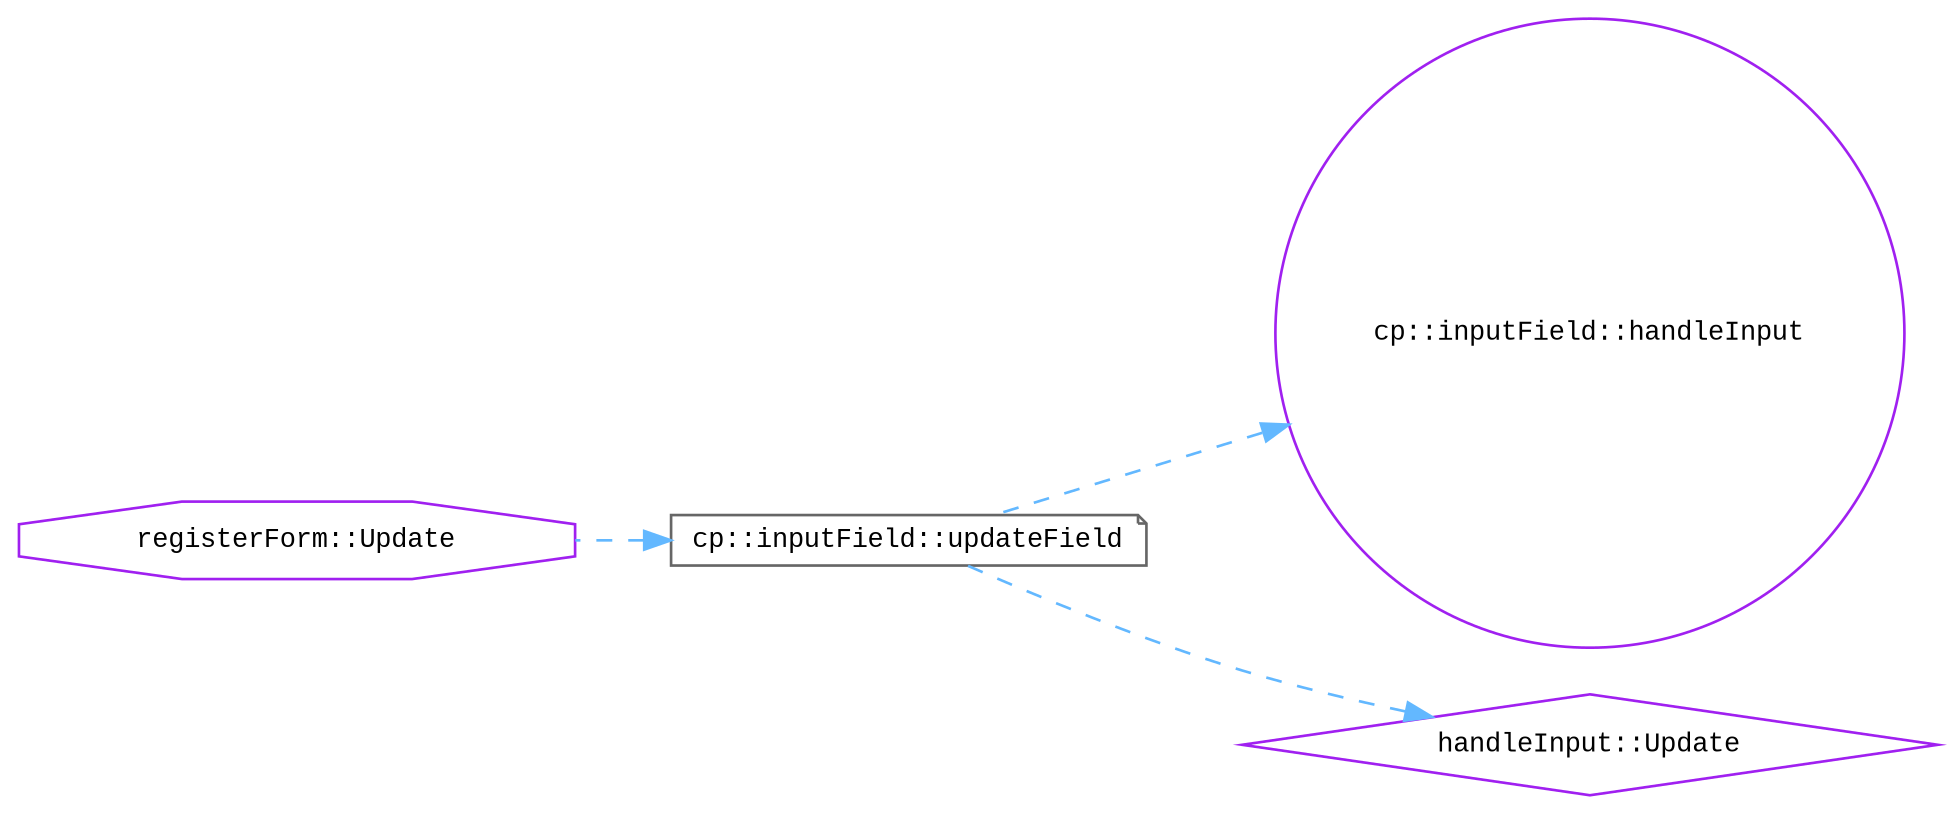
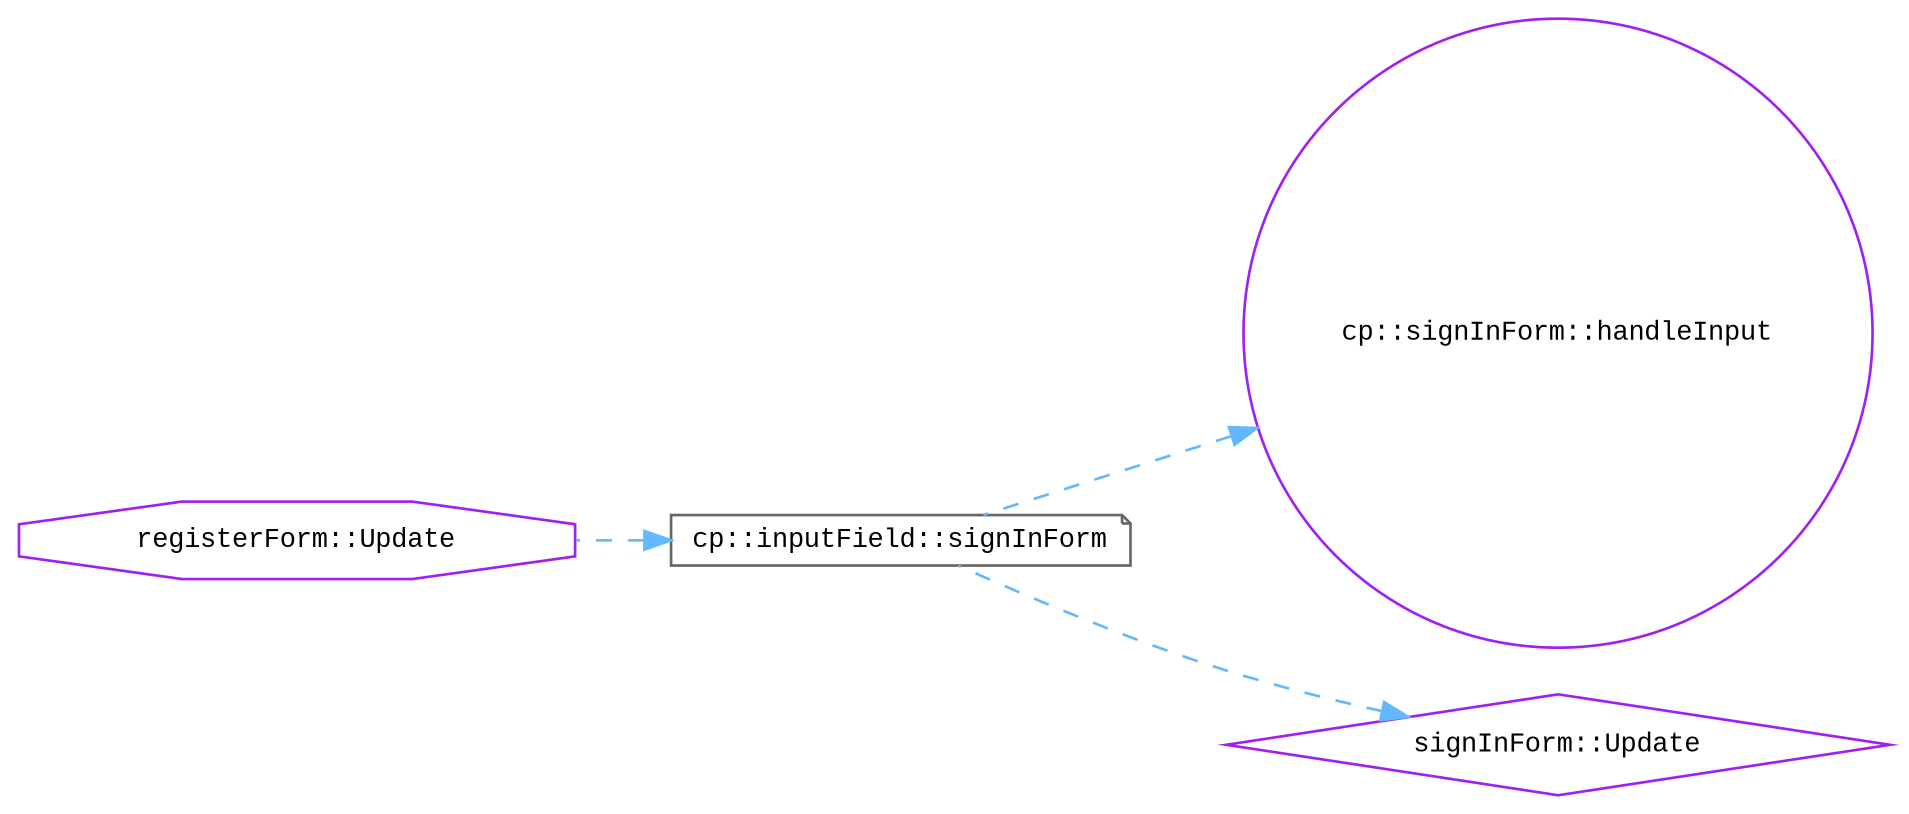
node "cp::inputField::handleInput": label "cp::inputField::handleInput" -> "cp::signInForm::handleInput"
node "cp::inputField::updateField": label "cp::inputField::updateField" -> "cp::inputField::signInForm"
node "handleInput::Update": label "handleInput::Update" -> "signInForm::Update"
